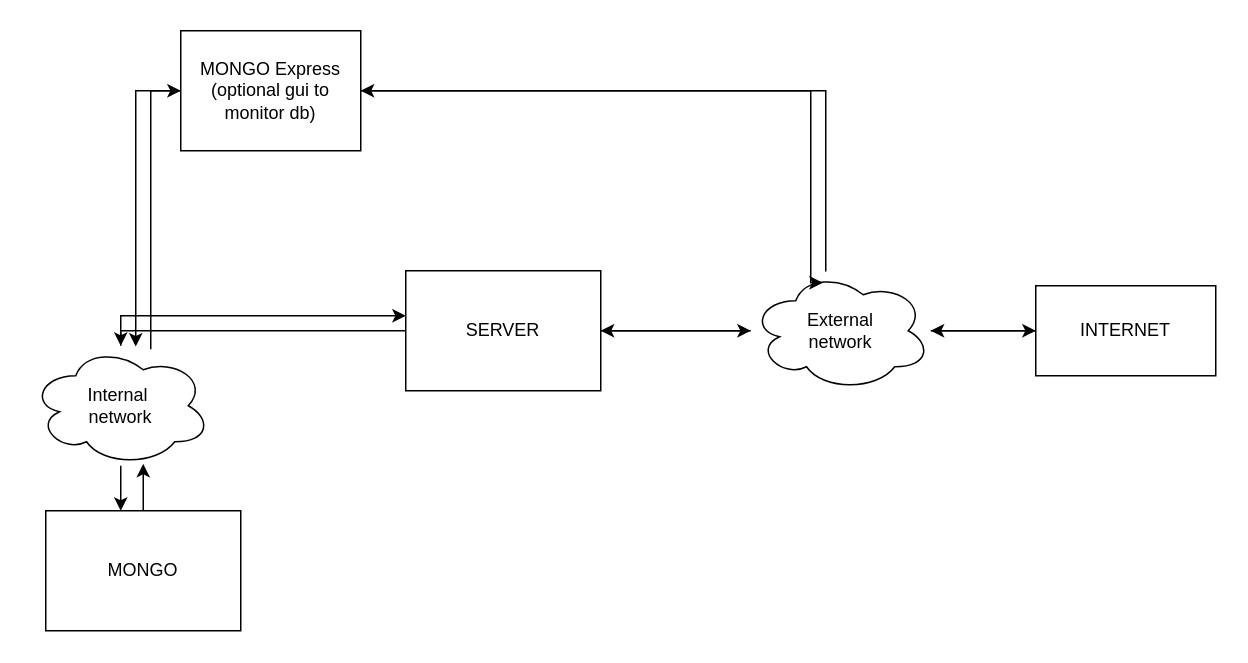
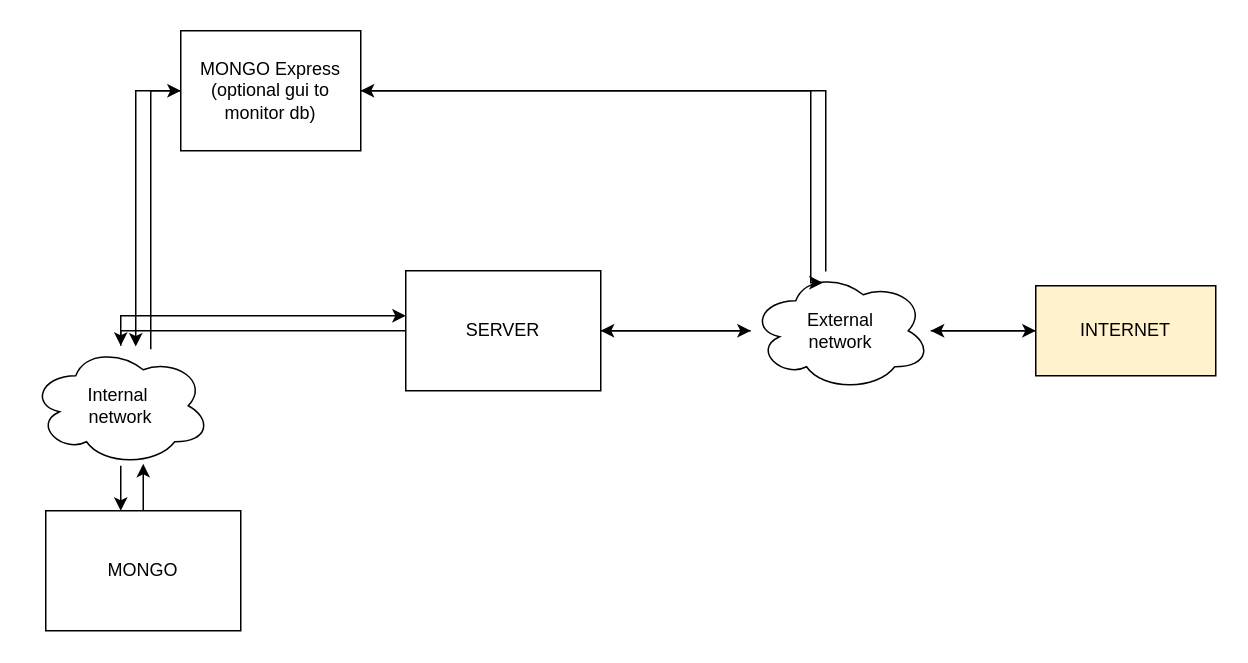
node "INTERNET": fillcolor #ffffff -> #fff2cc
